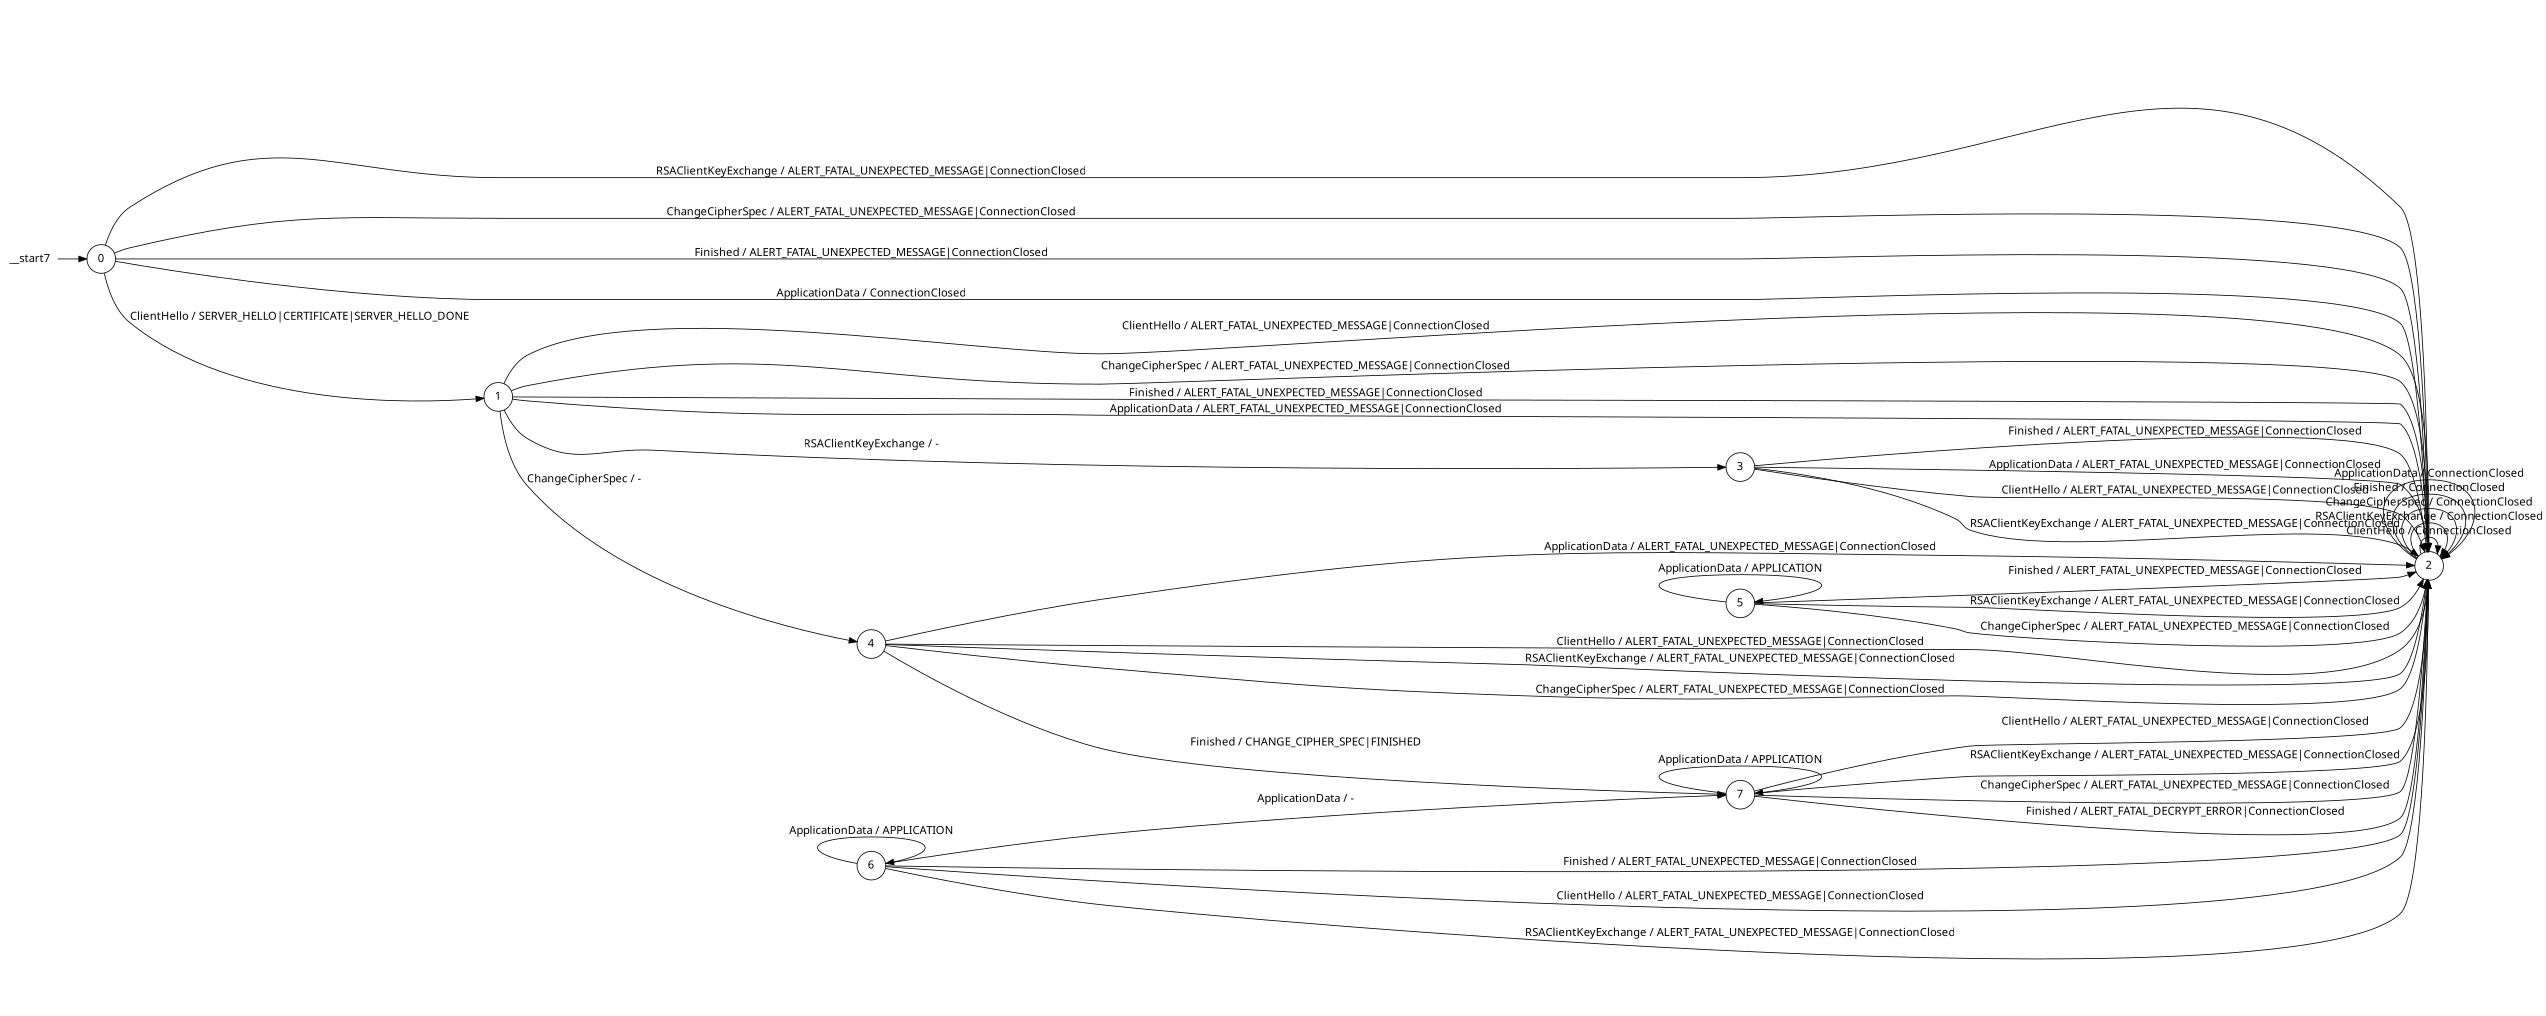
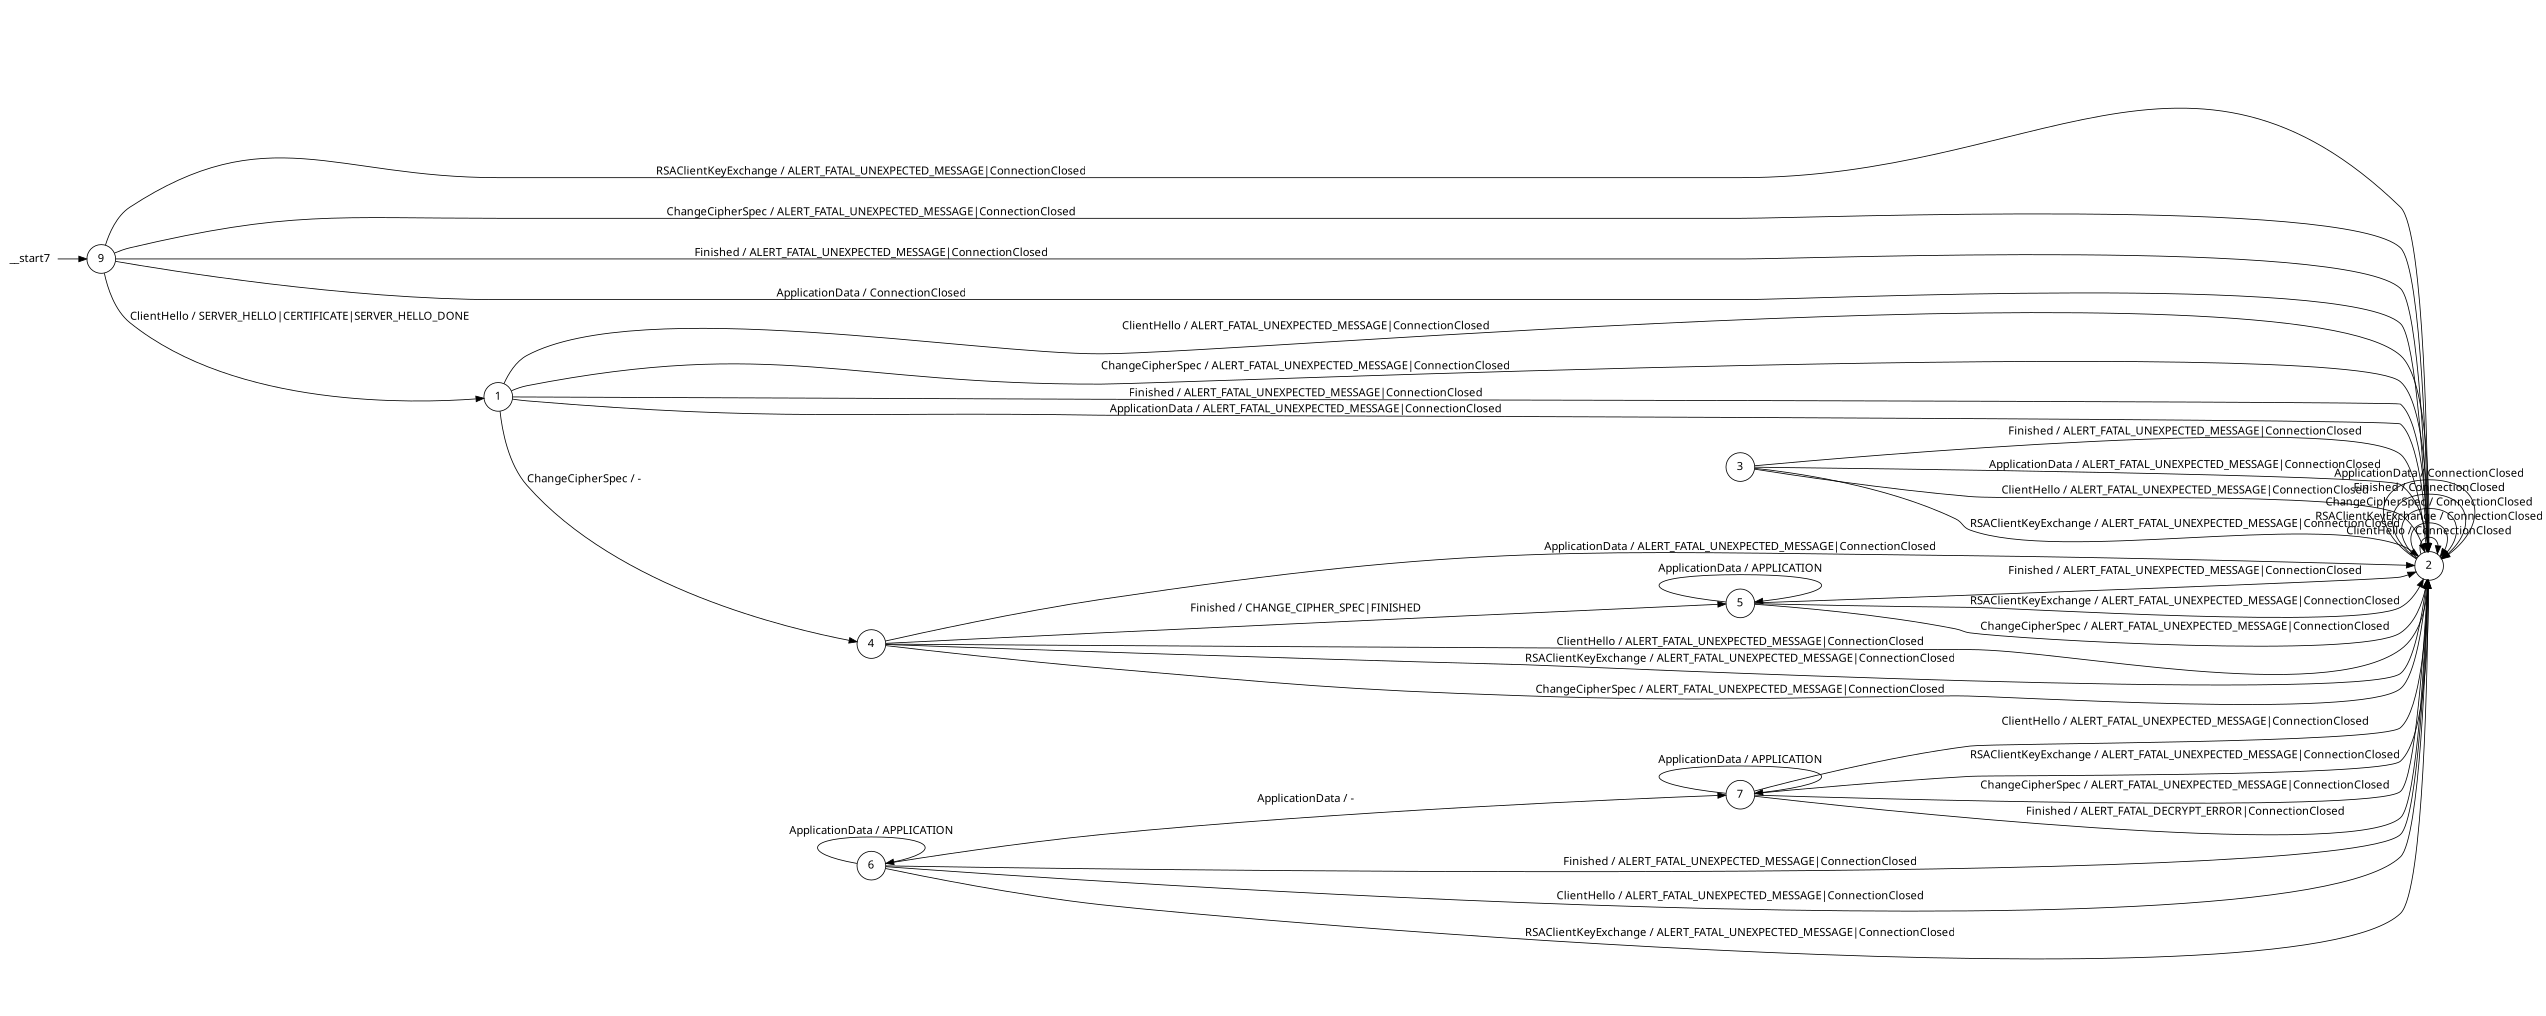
node "0": label "0" -> "9"
edge "1" -> "3": removed, label "RSAClientKeyExchange / -"
edge "4" -> "7": now "4" -> "5"
